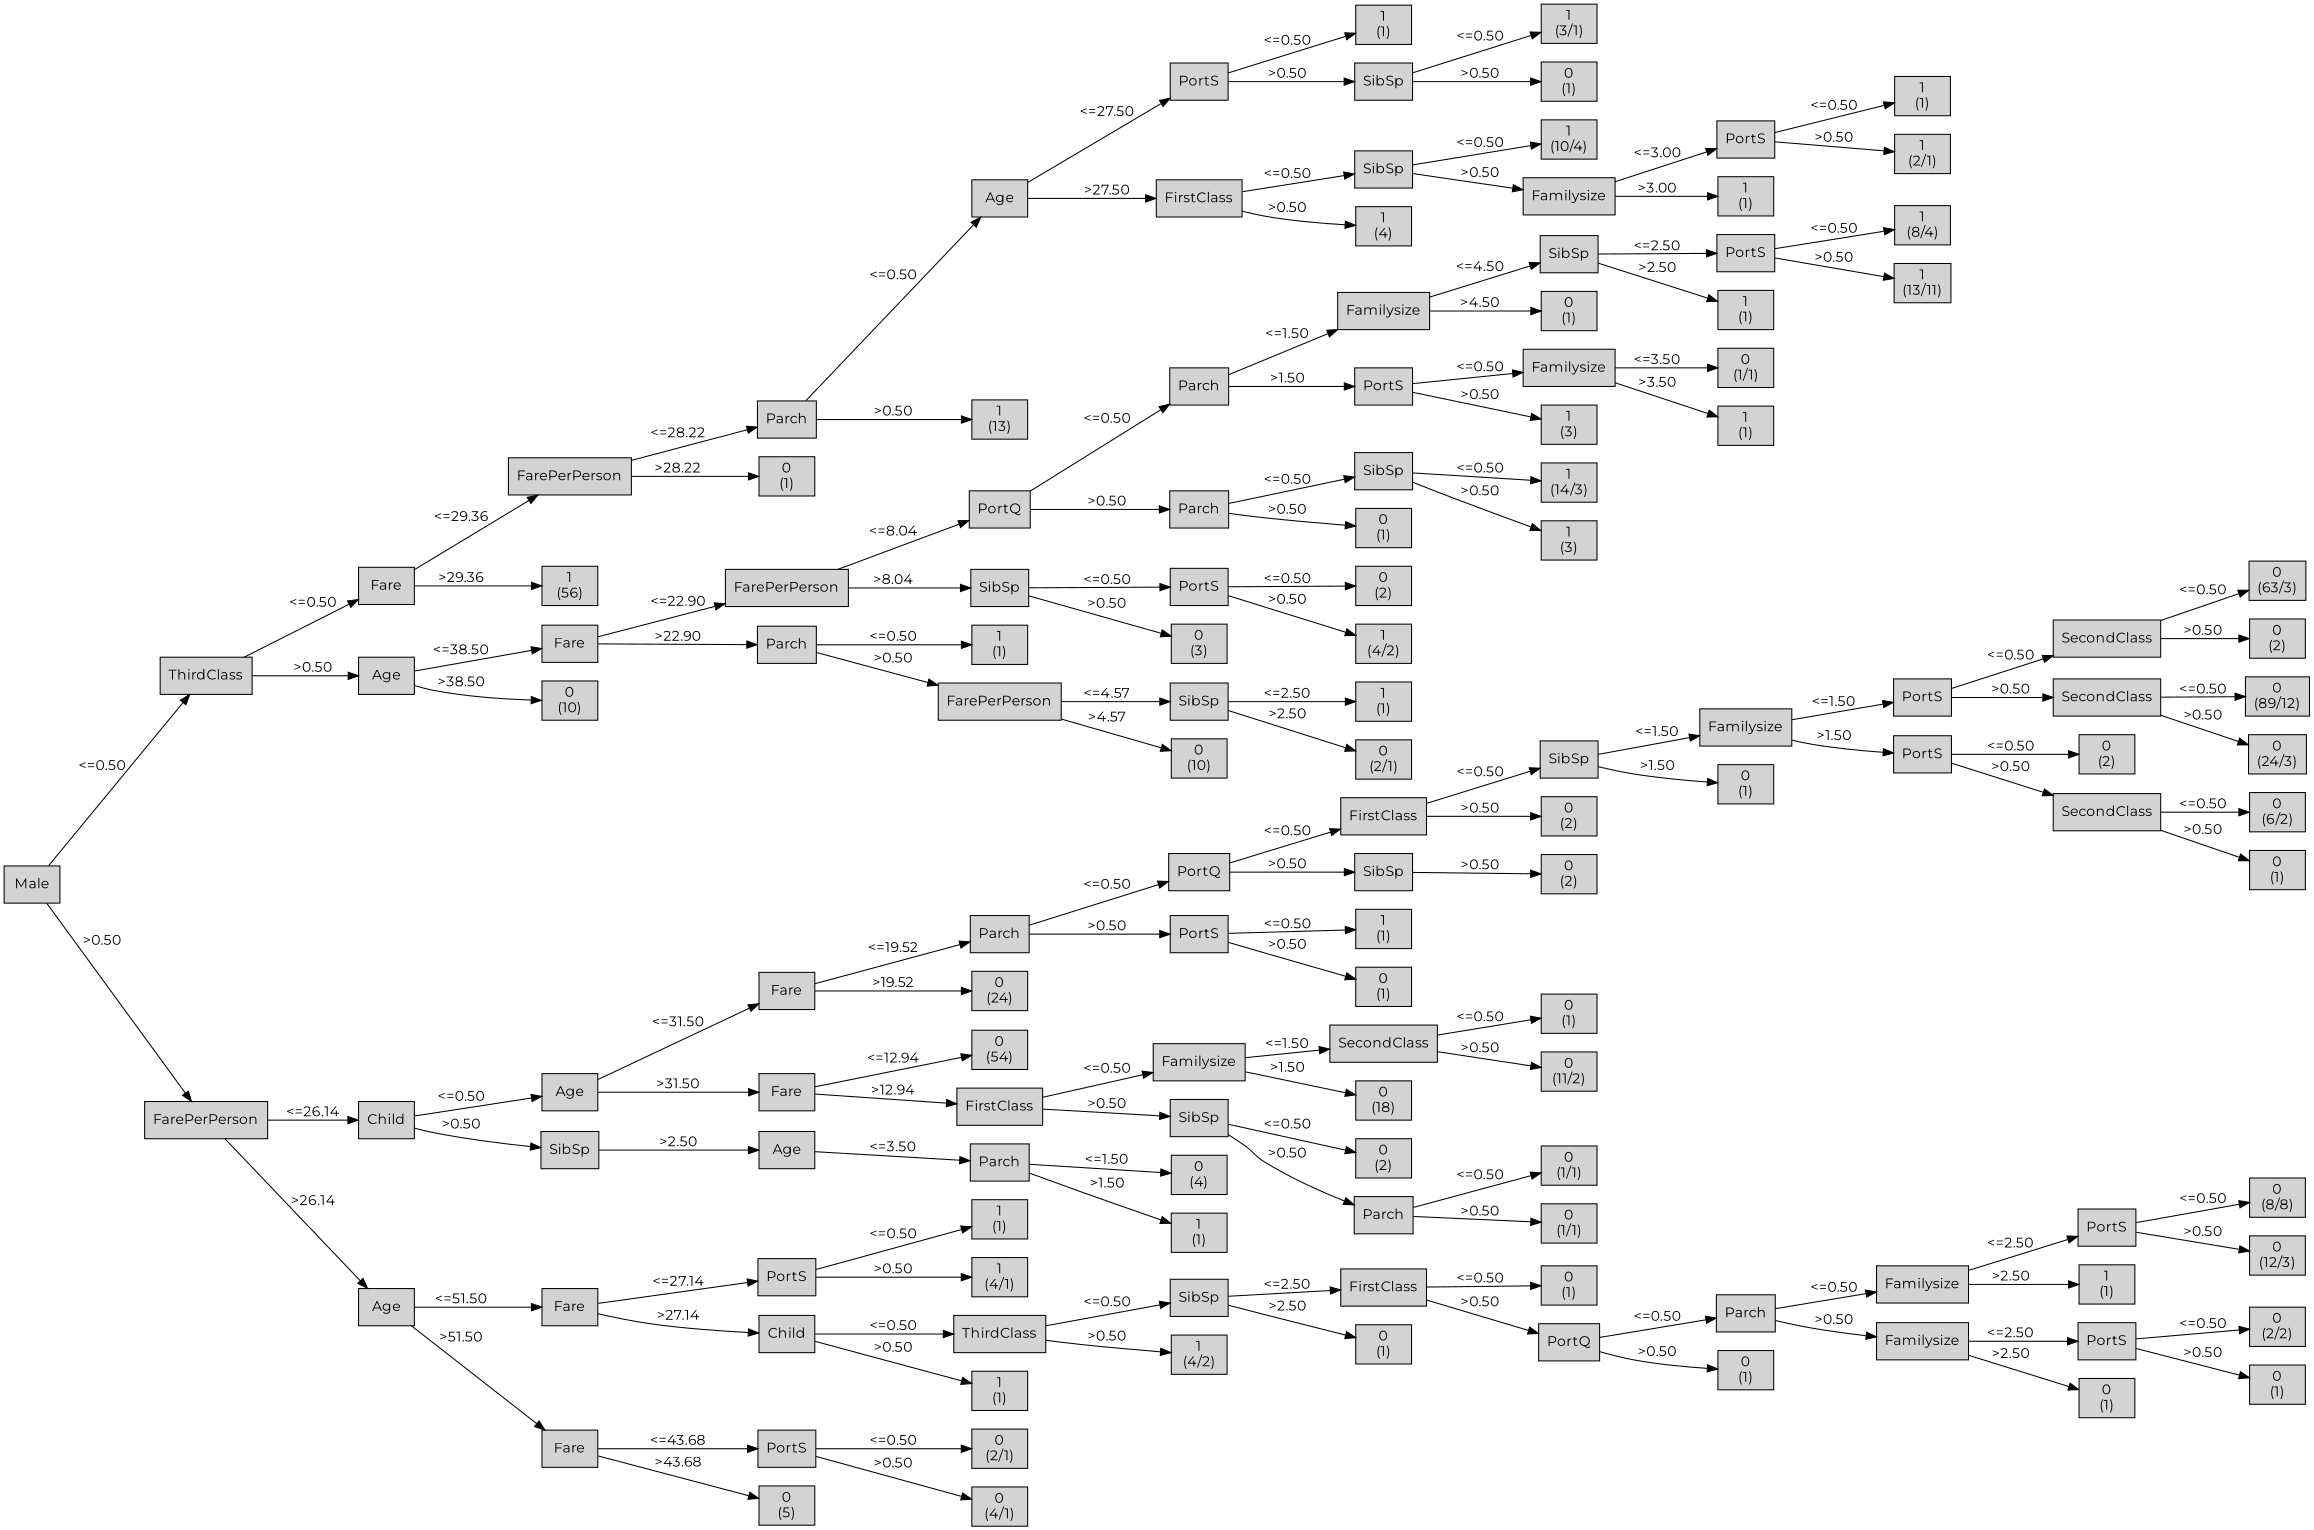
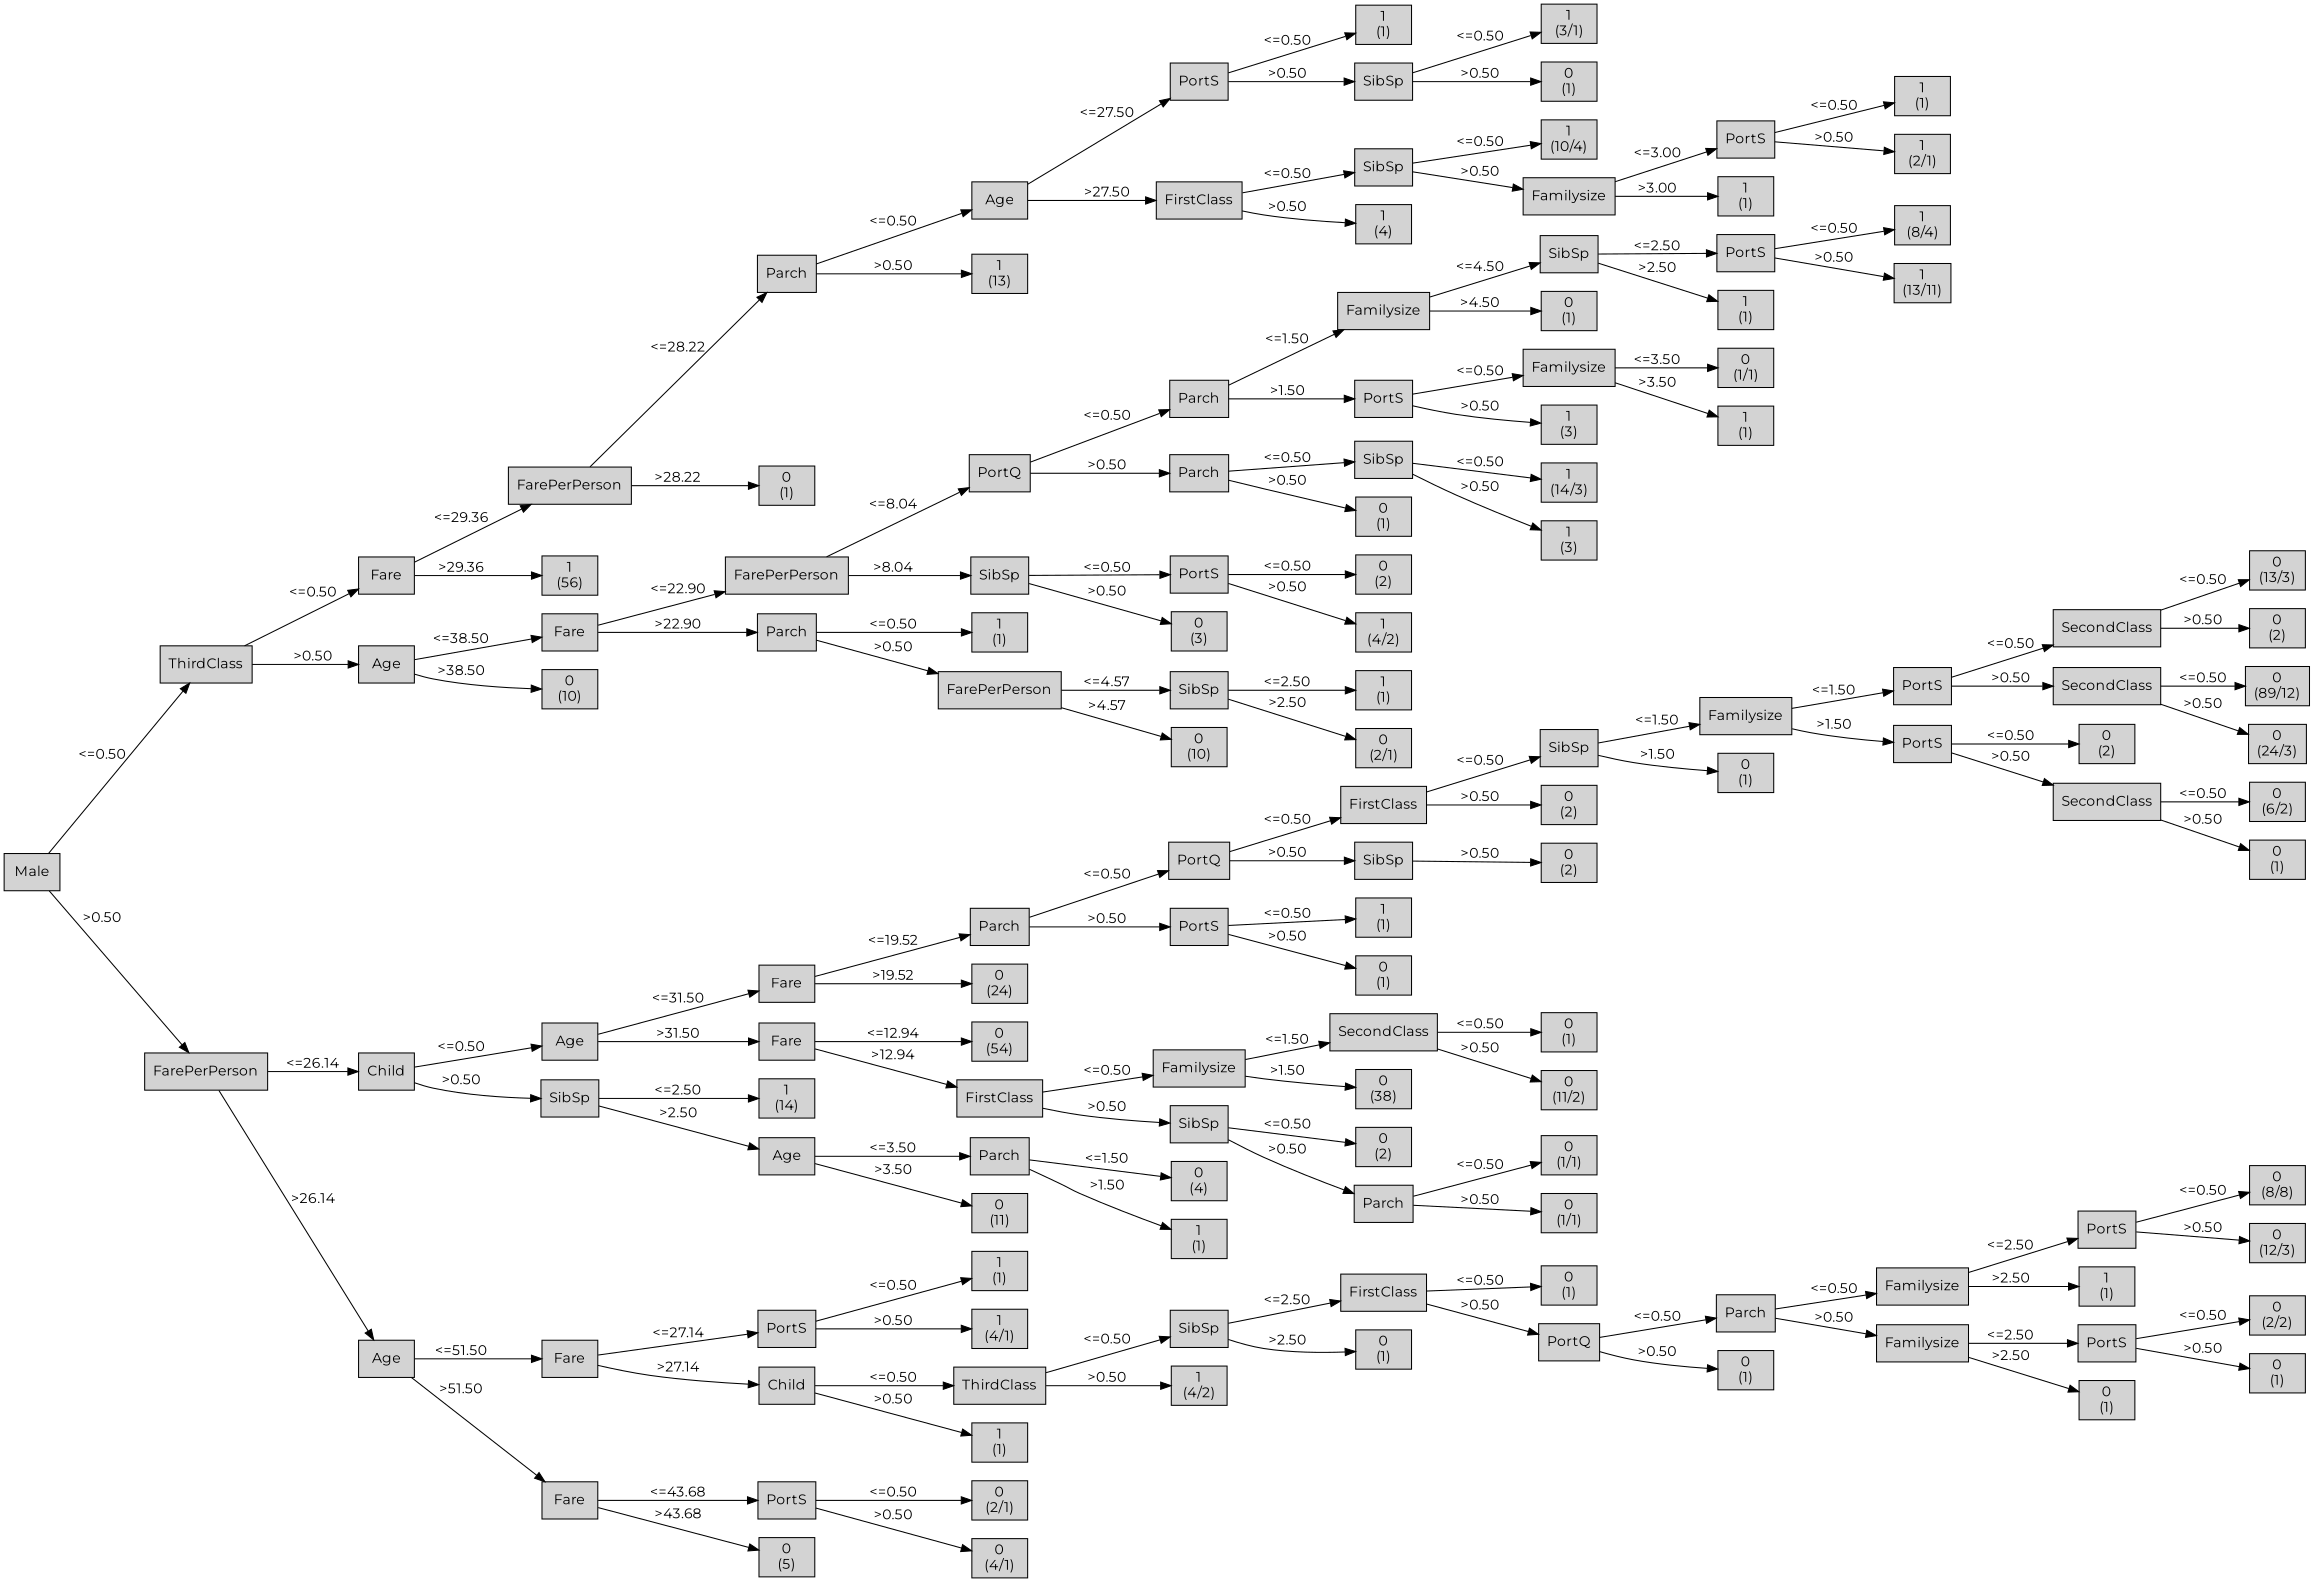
node "0 (63/3)": label "0 (63/3)" -> "0 (13/3)"
node "1 (14)": added
node "0 (18)": label "0 (18)" -> "0 (38)"
node "0 (11)": added
